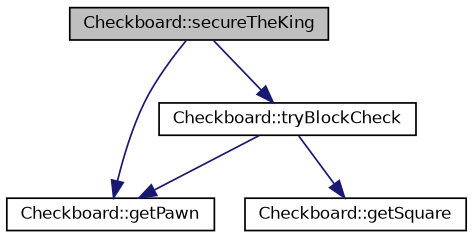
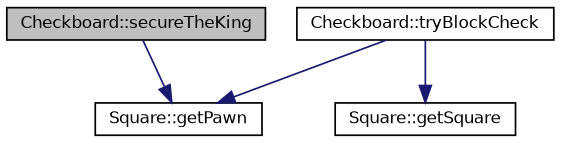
edge "Checkboard::secureTheKing" -> "Checkboard::tryBlockCheck": removed
node "Checkboard::getPawn": label "Checkboard::getPawn" -> "Square::getPawn"
node "Checkboard::getSquare": label "Checkboard::getSquare" -> "Square::getSquare"
